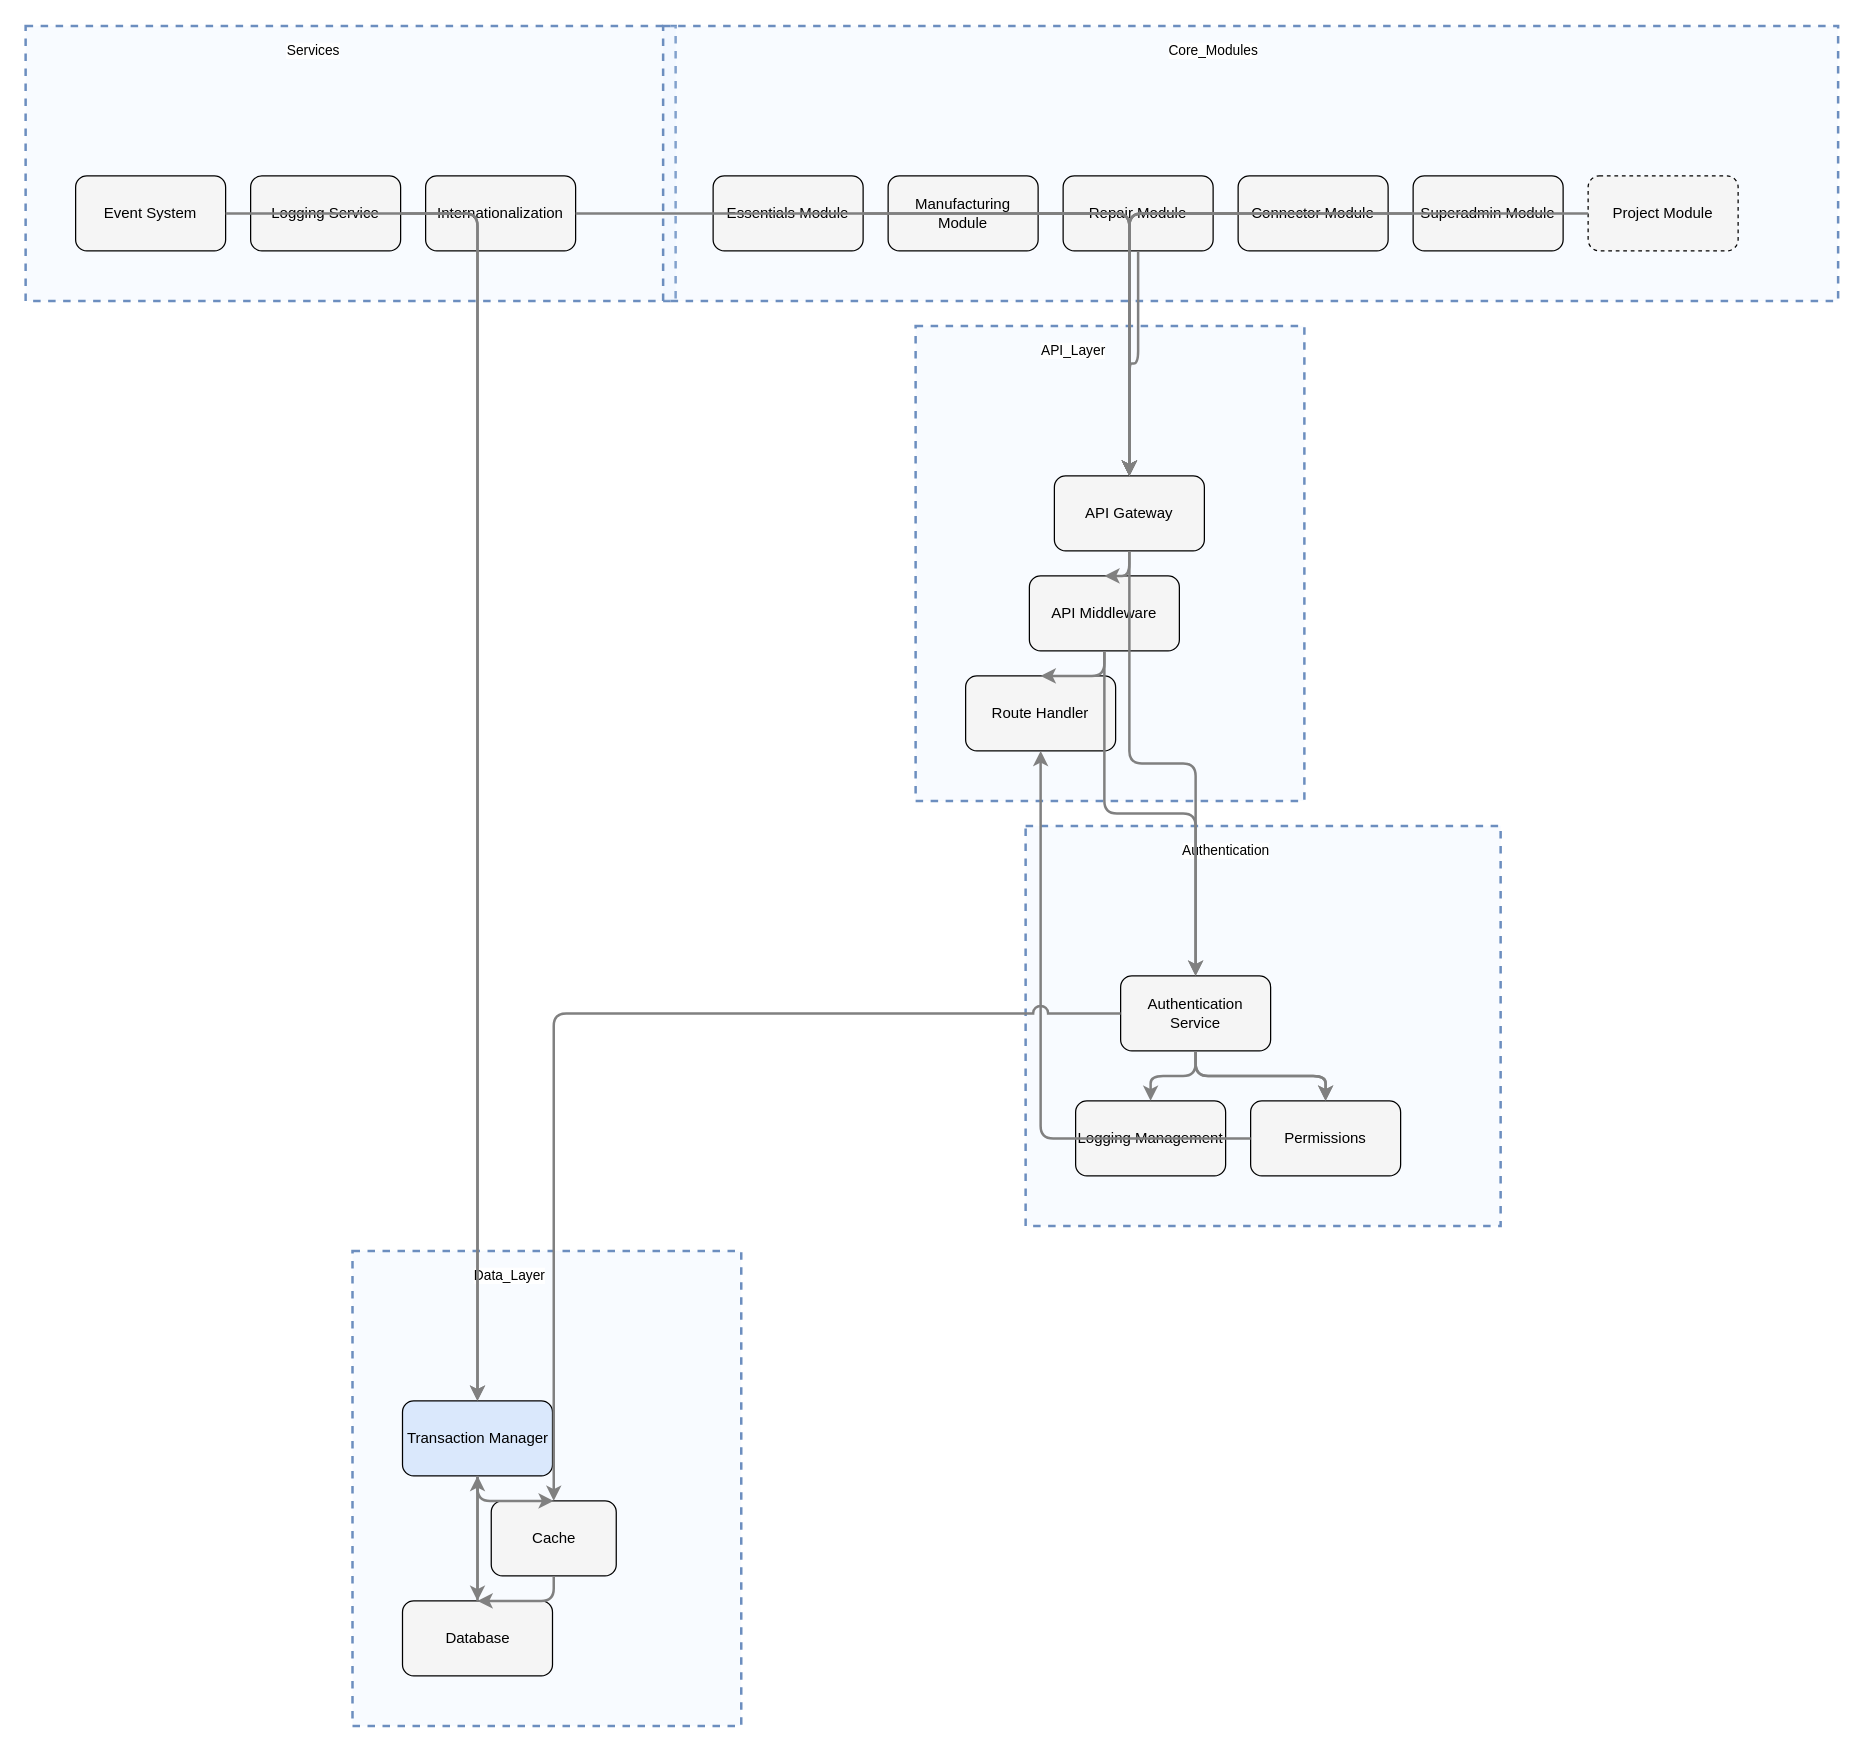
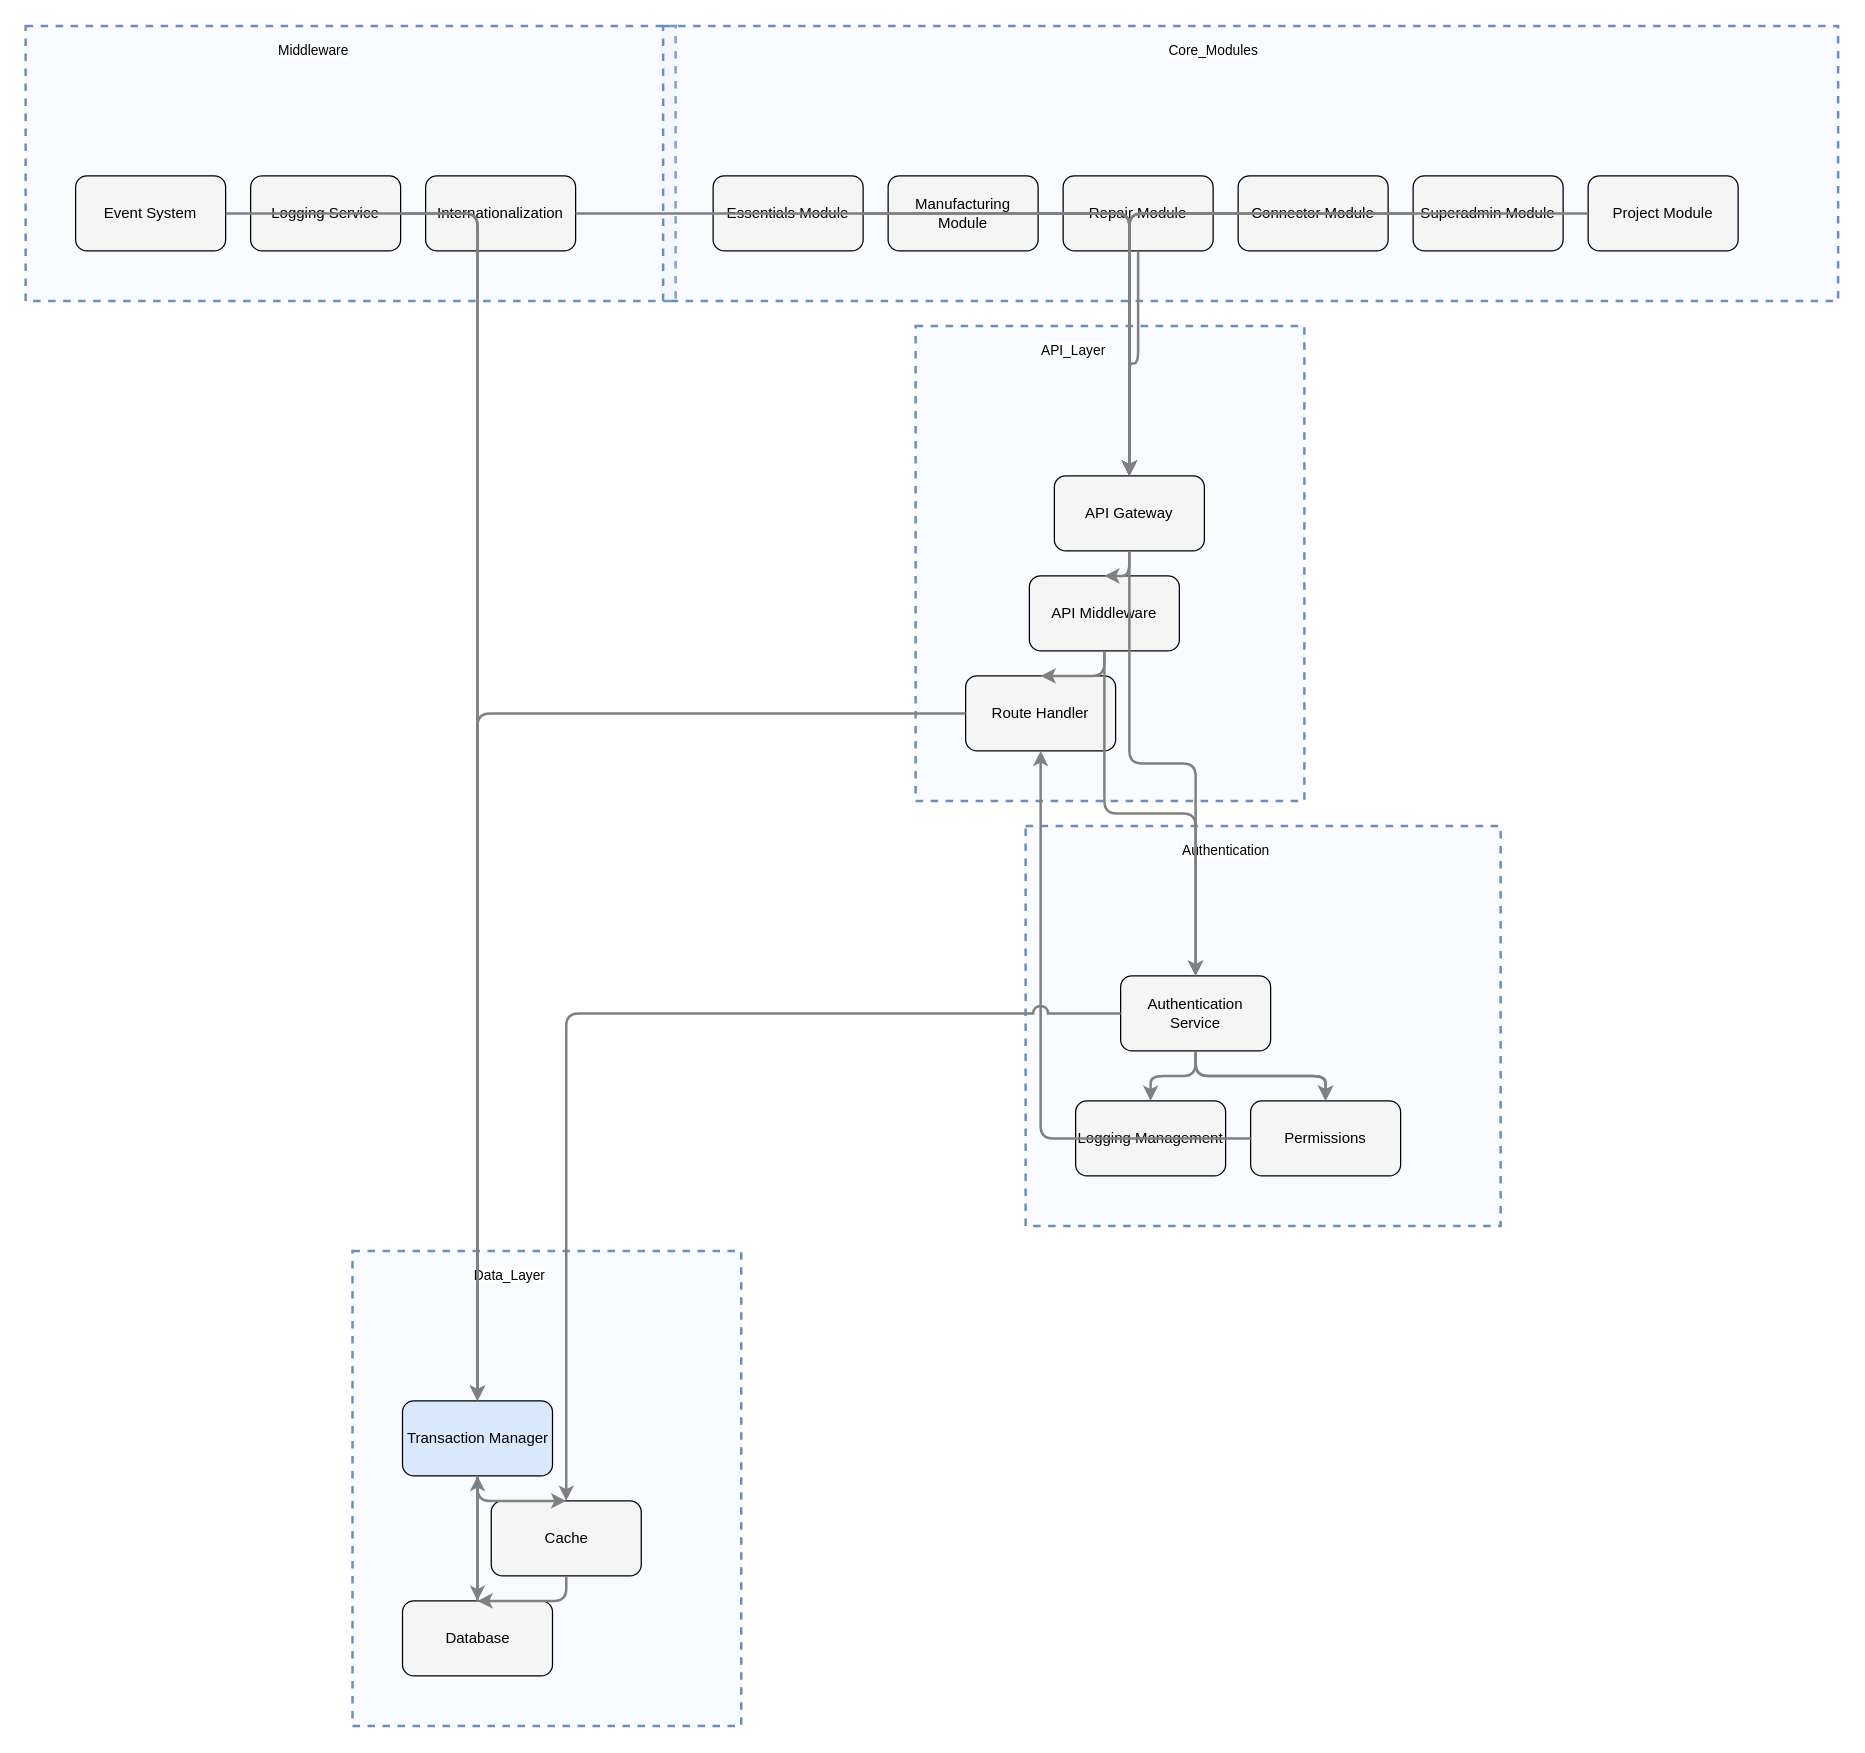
node "Services": label "Services" -> "Middleware"
node "Project Module": style dashed -> solid
edge "Route Handler" -> "Transaction Manager": added
node "Cache": size 125x75 -> 150x75
